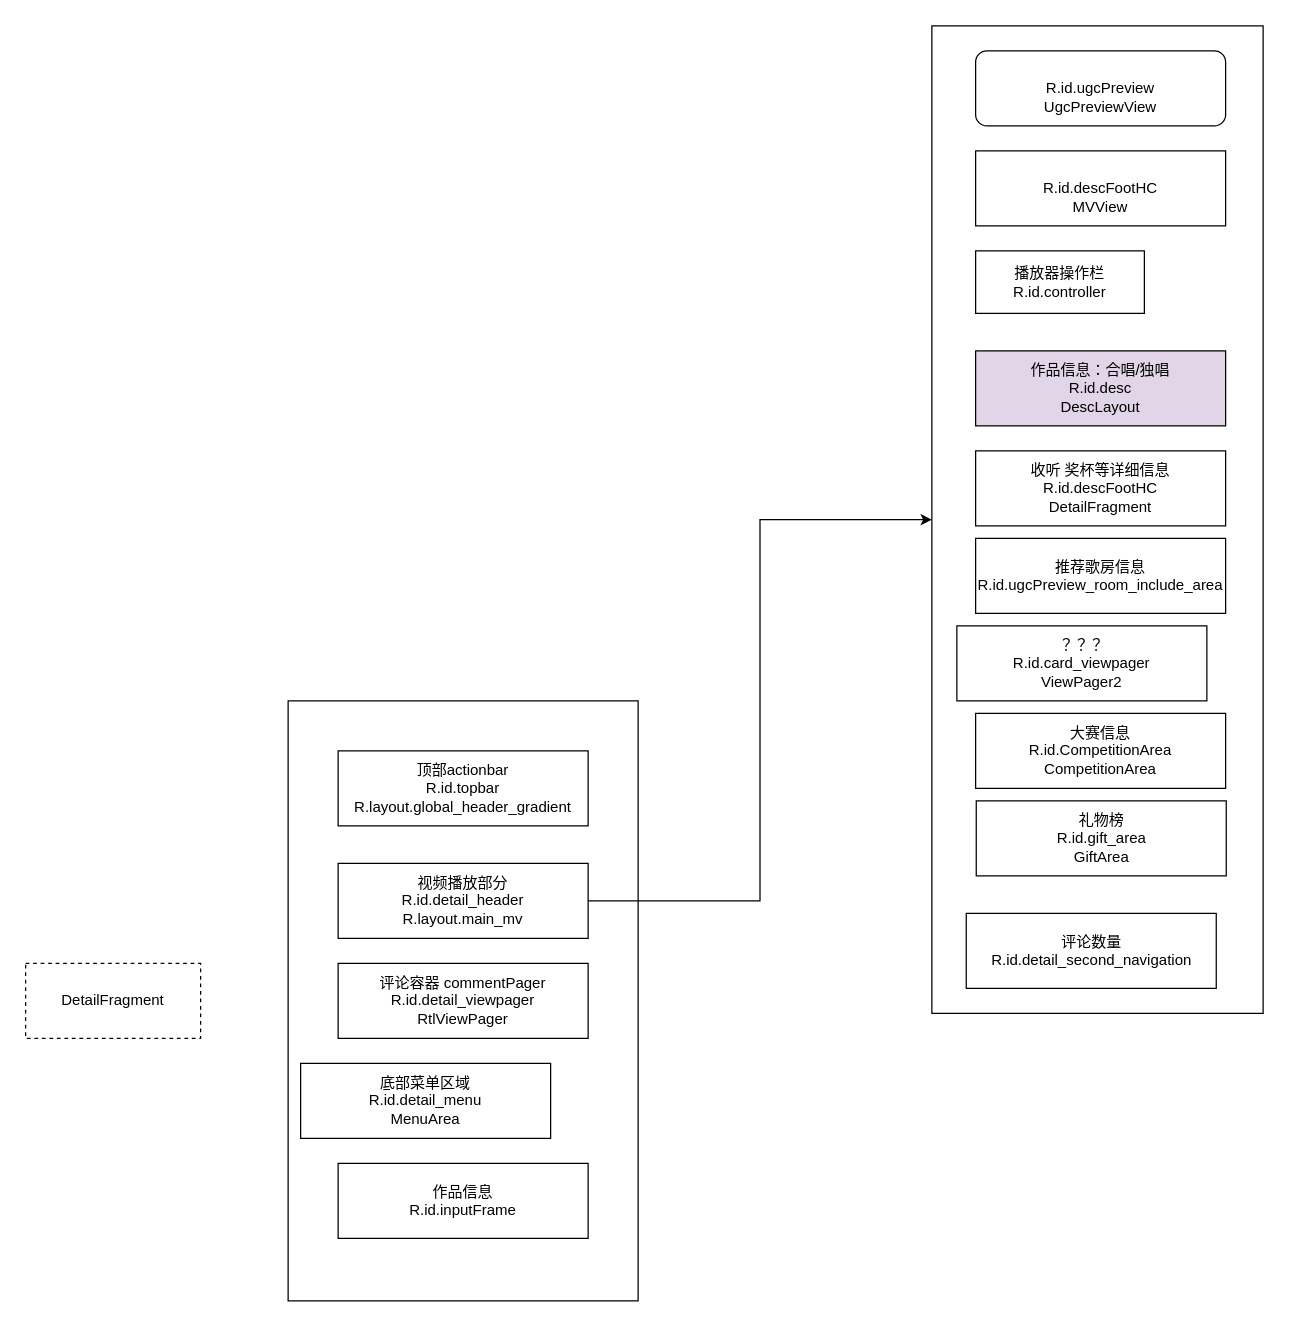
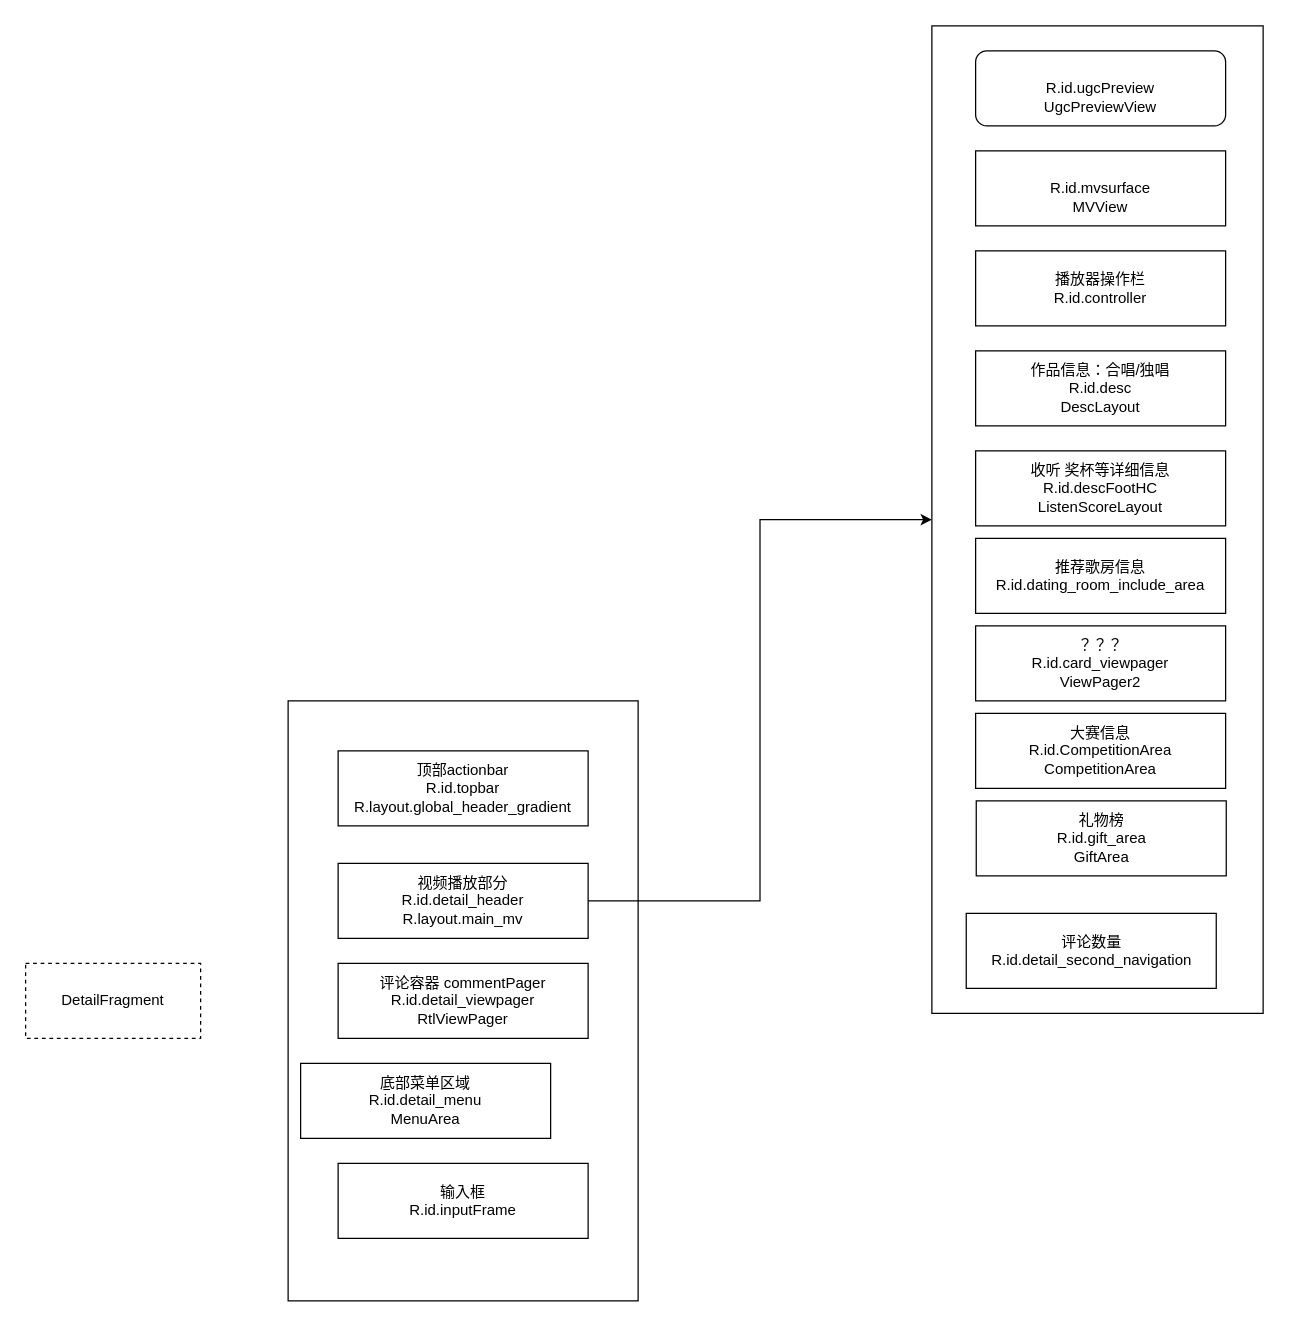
node "R.id.descFootHC MVView": label "R.id.descFootHC MVView" -> "R.id.mvsurface MVView"
node "播放器操作栏 R.id.controller": size 169x63 -> 250x75
node "作品信息：合唱/独唱 R.id.desc DescLayout": fillcolor #e1d5e7 -> #ffffff
node "收听 奖杯等详细信息 R.id.descFootHC DetailFragment": label "收听 奖杯等详细信息 R.id.descFootHC DetailFragment" -> "收听 奖杯等详细信息 R.id.descFootHC ListenScoreLayout"
node "推荐歌房信息 R.id.ugcPreview_room_include_area": label "推荐歌房信息 R.id.ugcPreview_room_include_area" -> "推荐歌房信息 R.id.dating_room_include_area"
node "？？？ R.id.card_viewpager ViewPager2": moved (1082, 663) -> (1101, 663)
node "作品信息 R.id.inputFrame": label "作品信息 R.id.inputFrame" -> "输入框 R.id.inputFrame"
